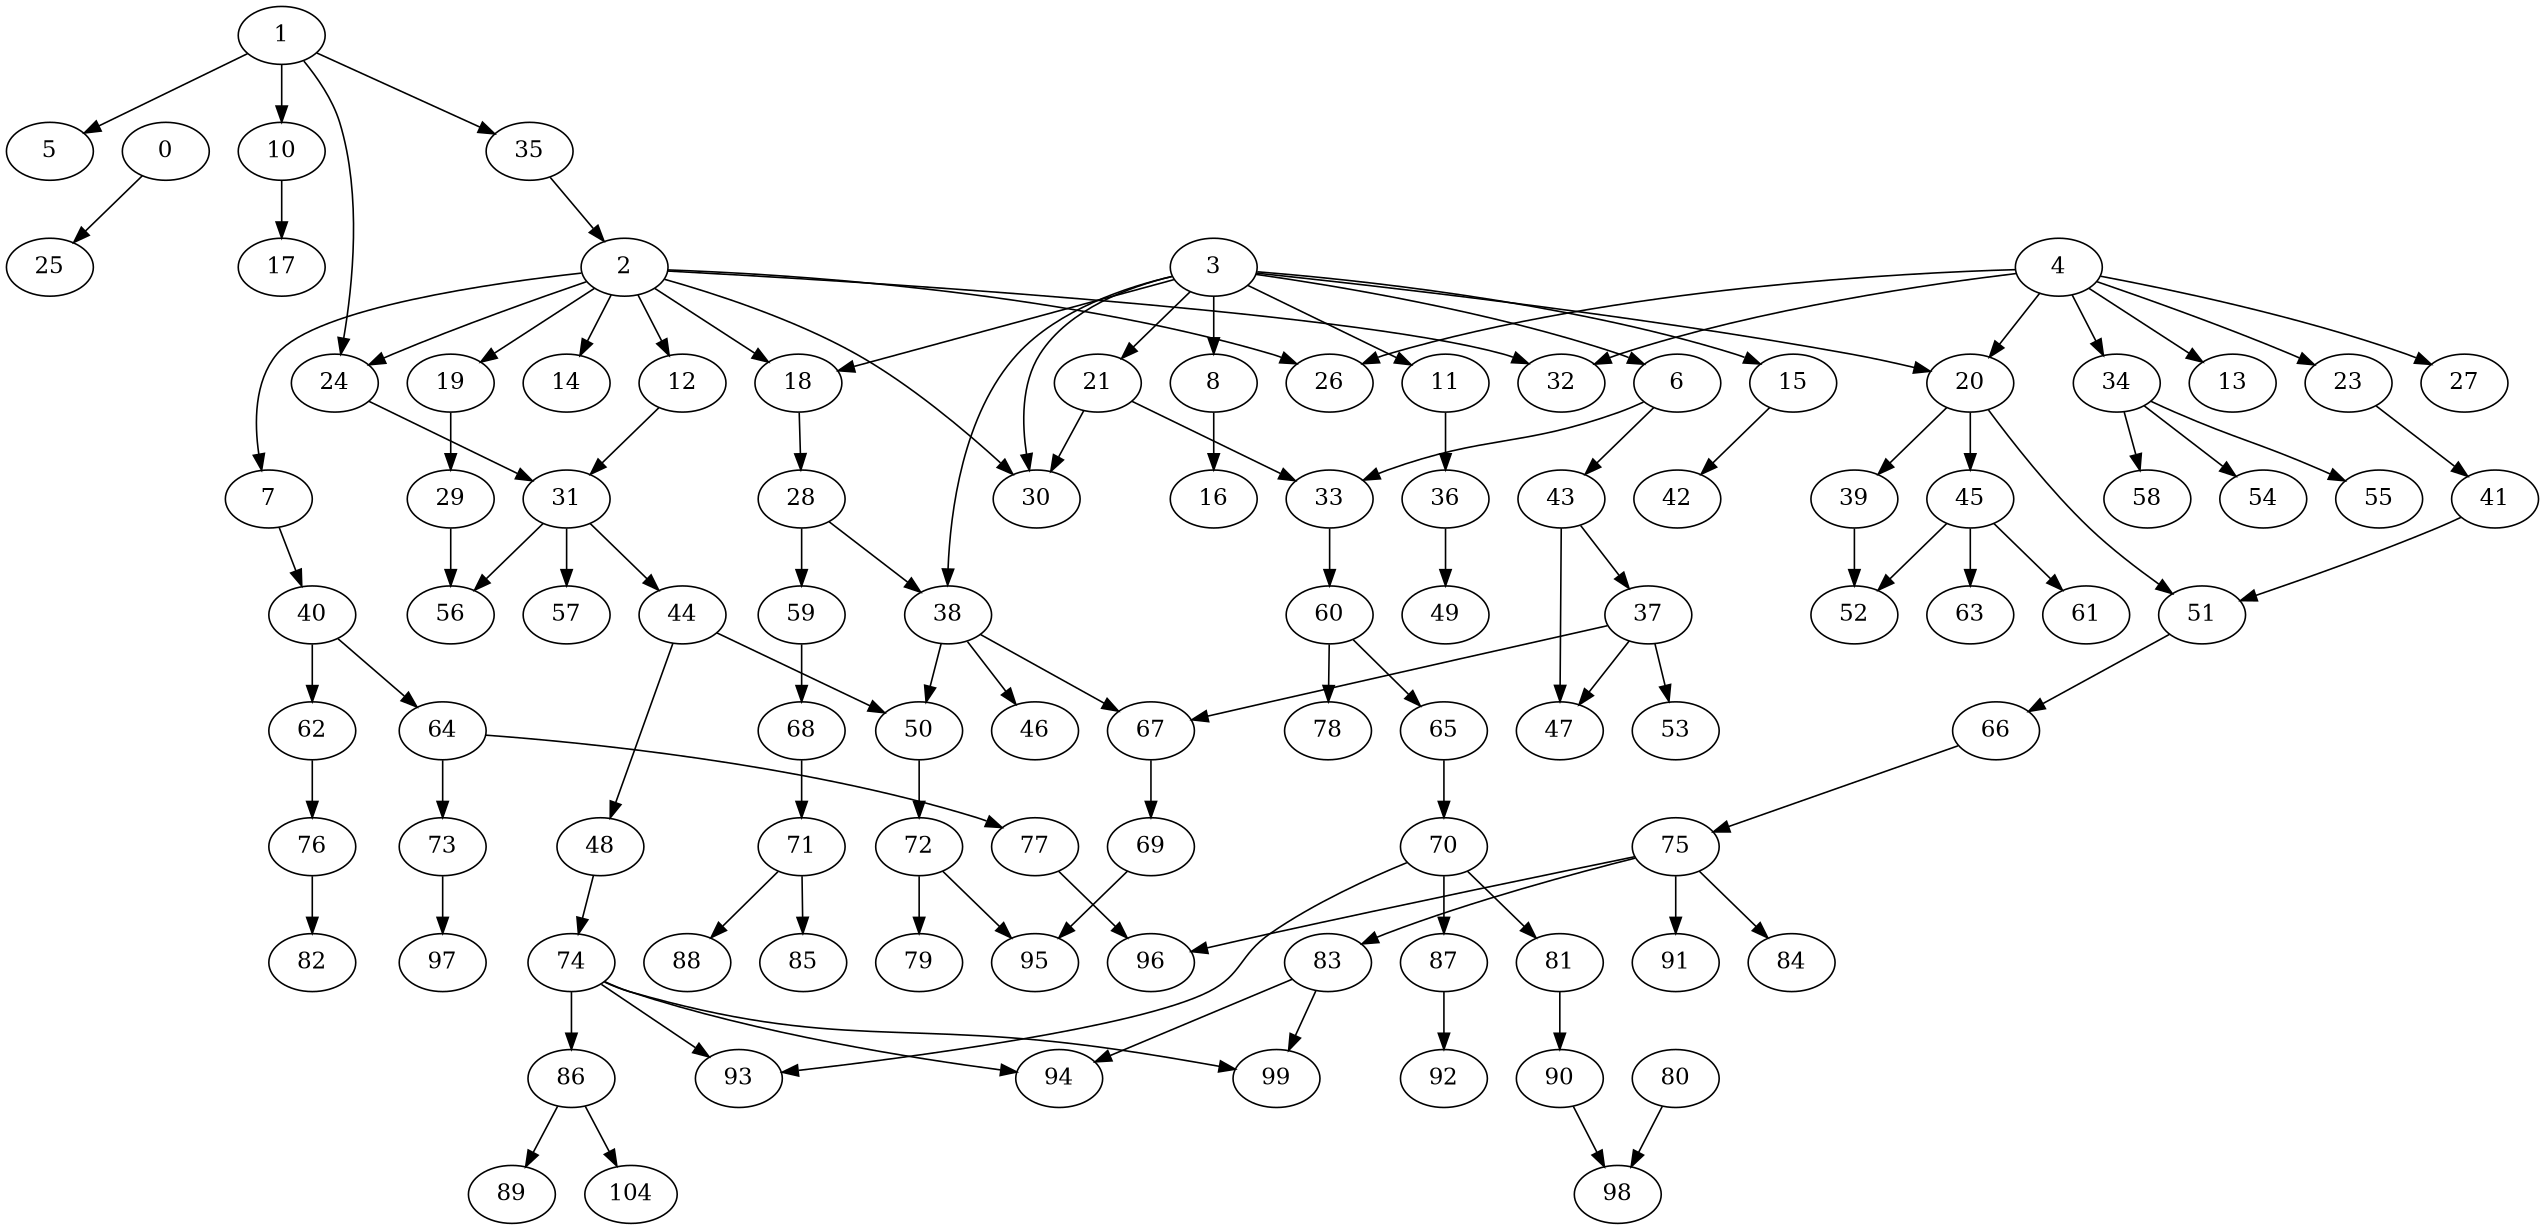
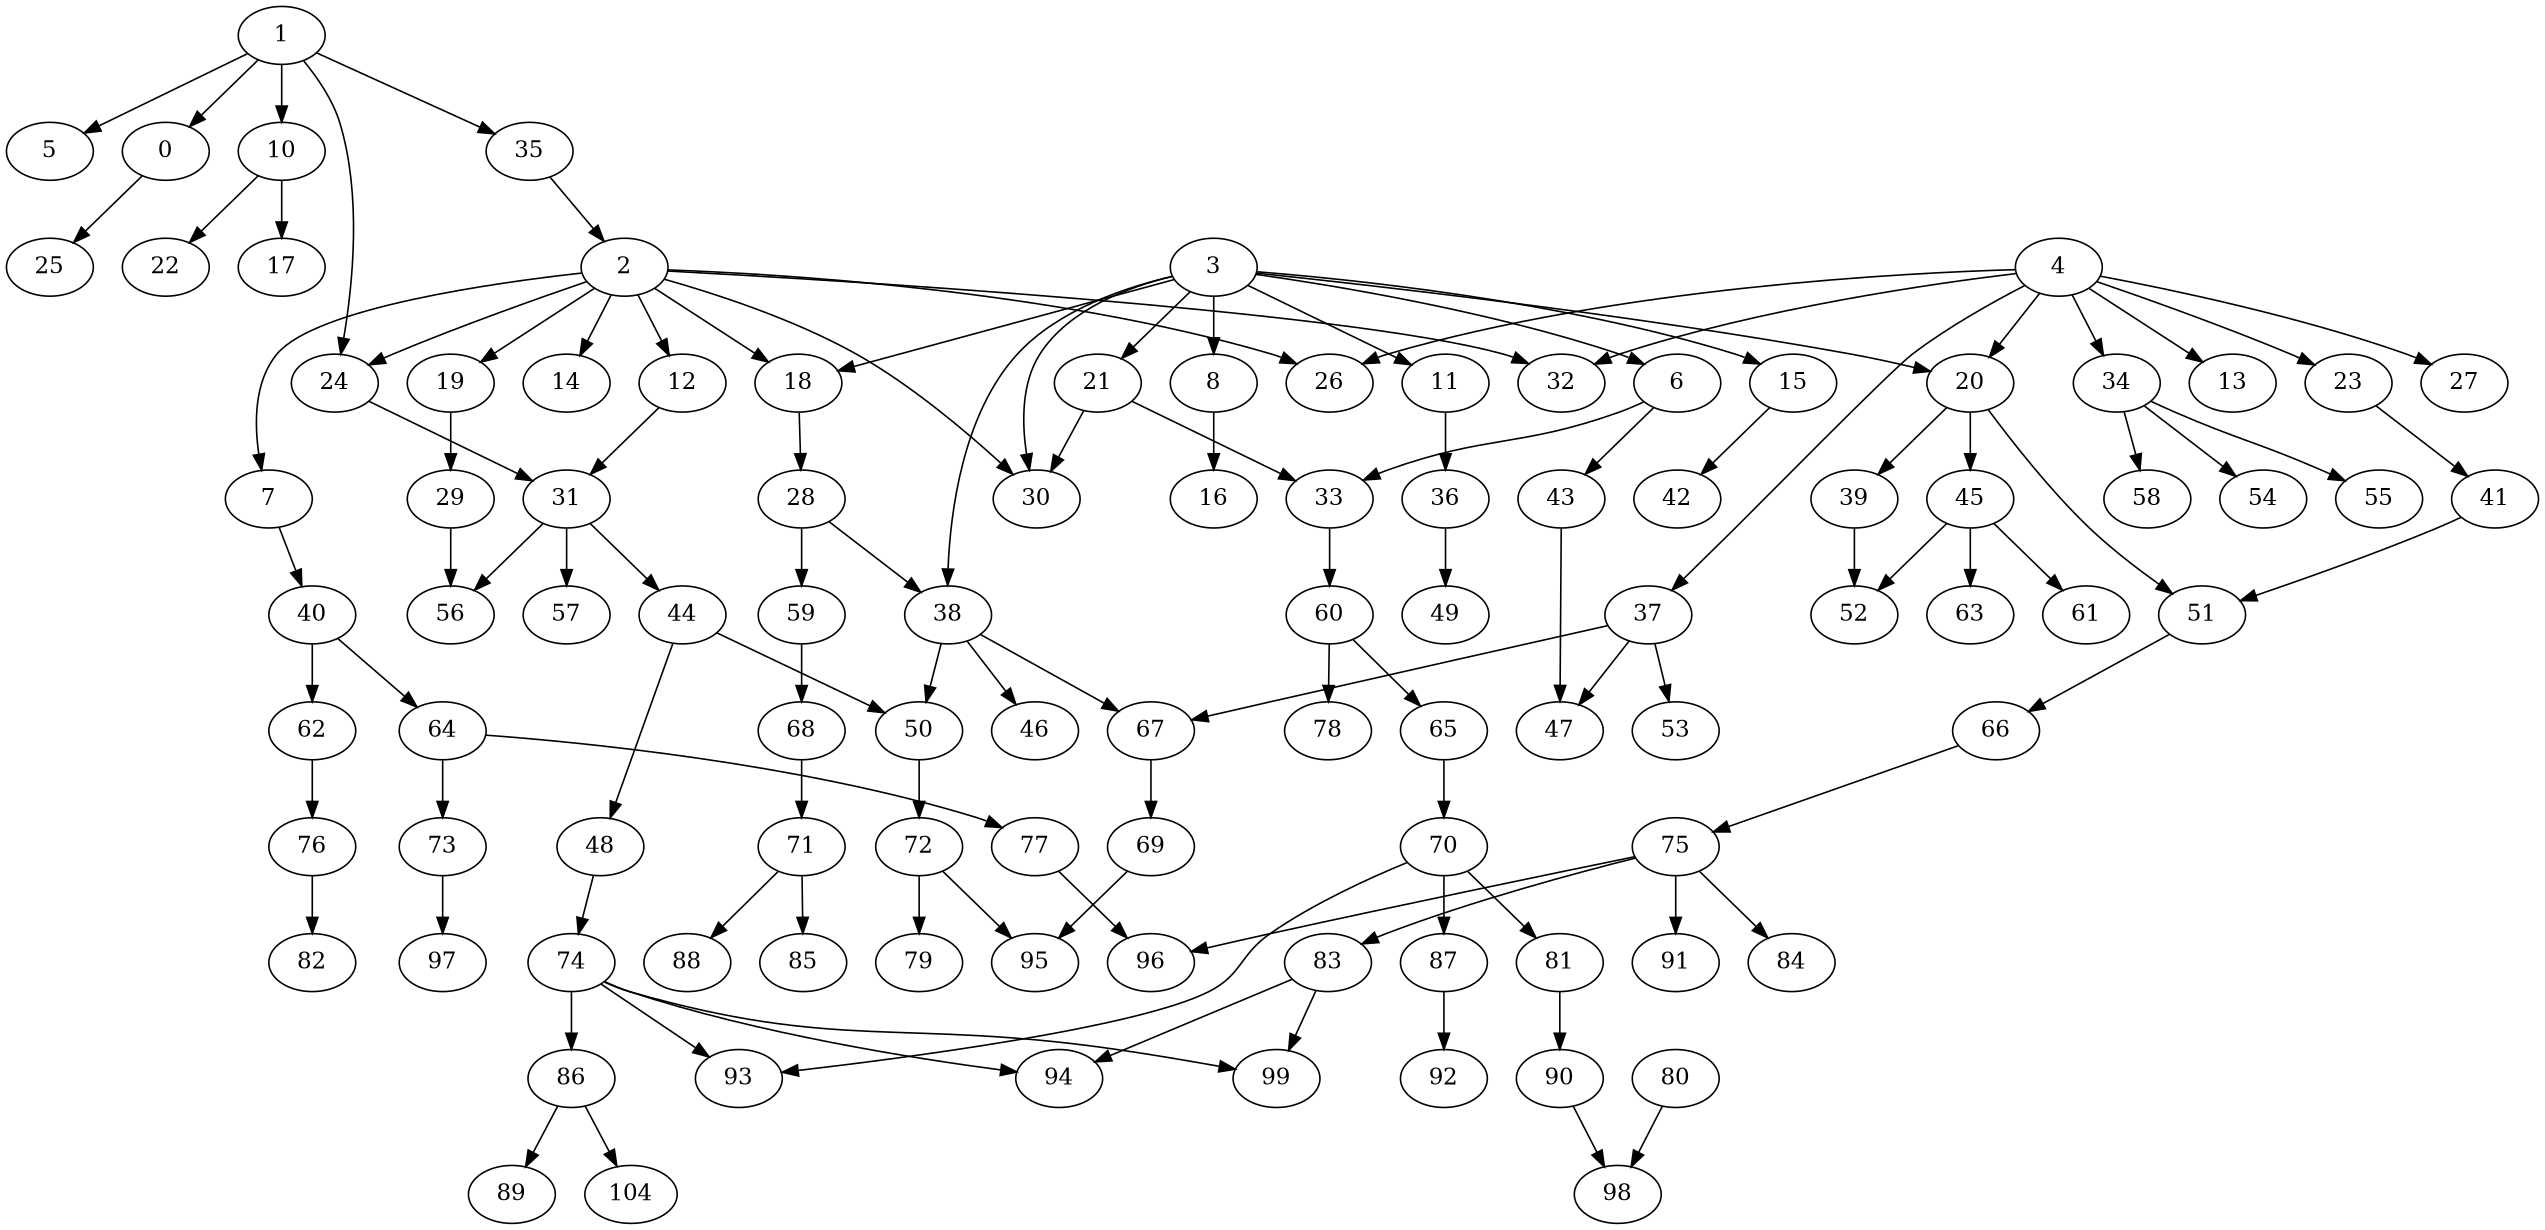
edge "1" -> "0": added
node "22": added
edge "43" -> "37": now "4" -> "37"
